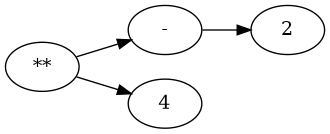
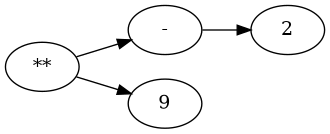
node "4": label "4" -> "9"
